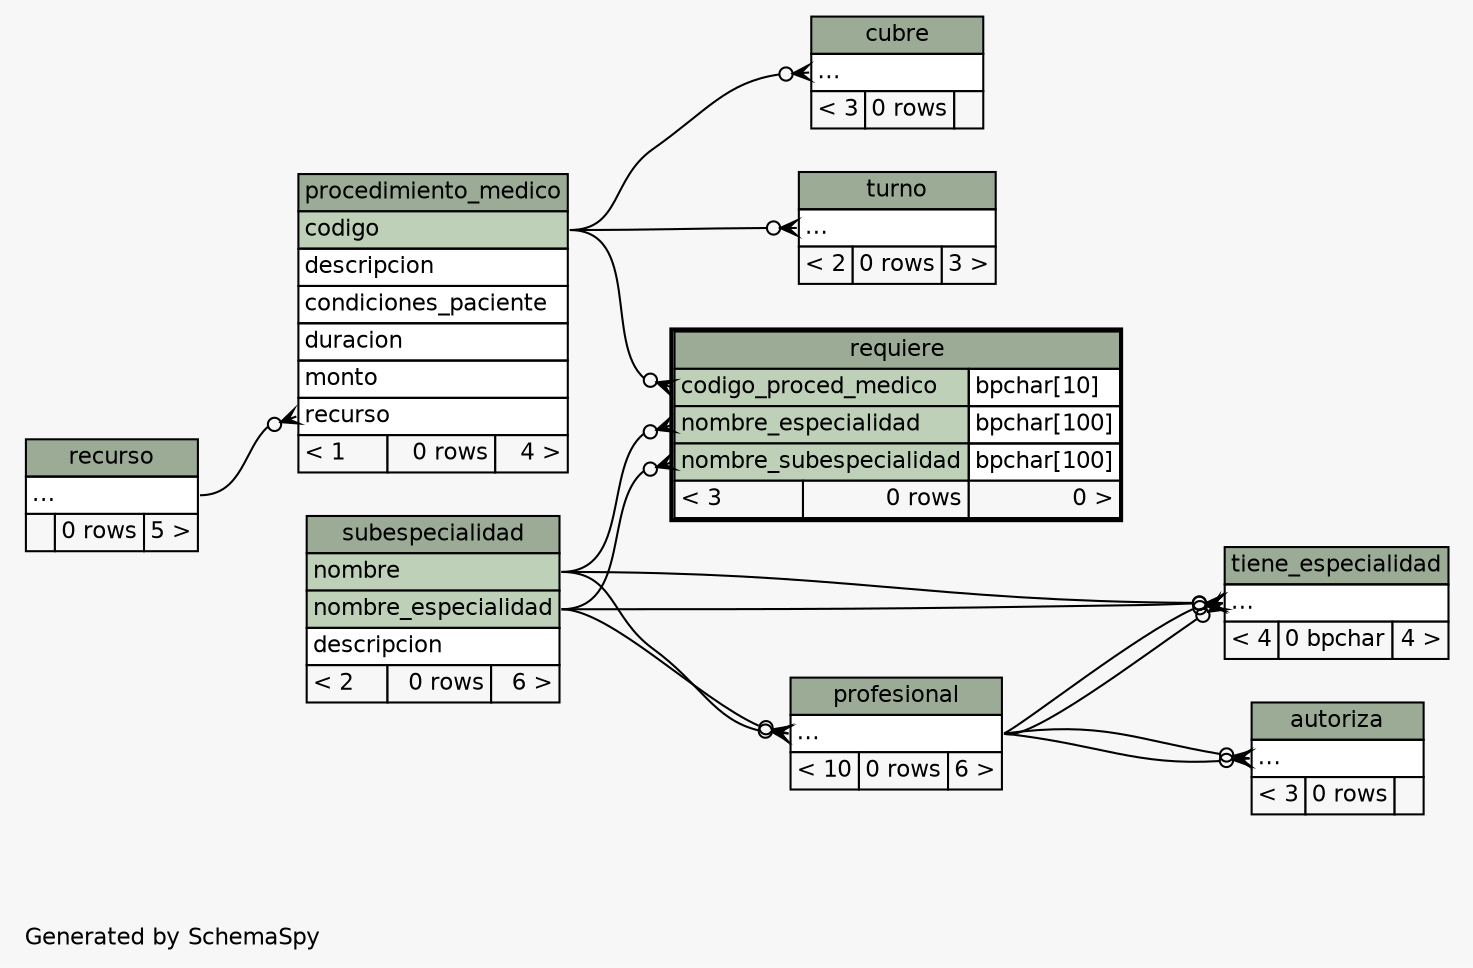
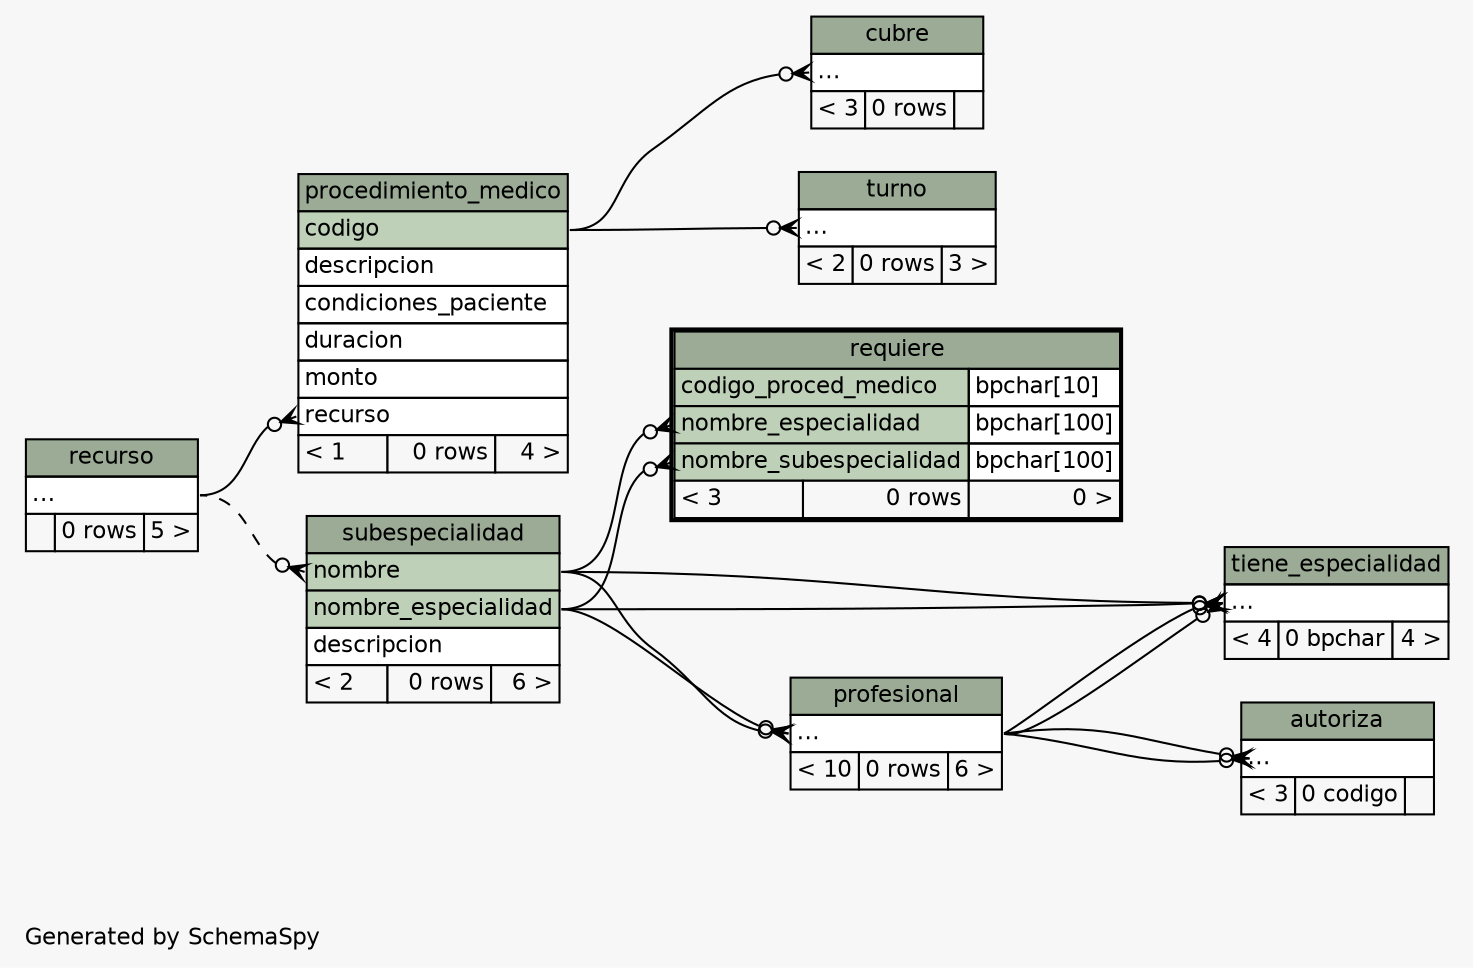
edge "procedimiento_medico" -> "requiere": removed
edge "recurso" -> "subespecialidad": added
node "autoriza": text "0 rows" -> "0 codigo"
